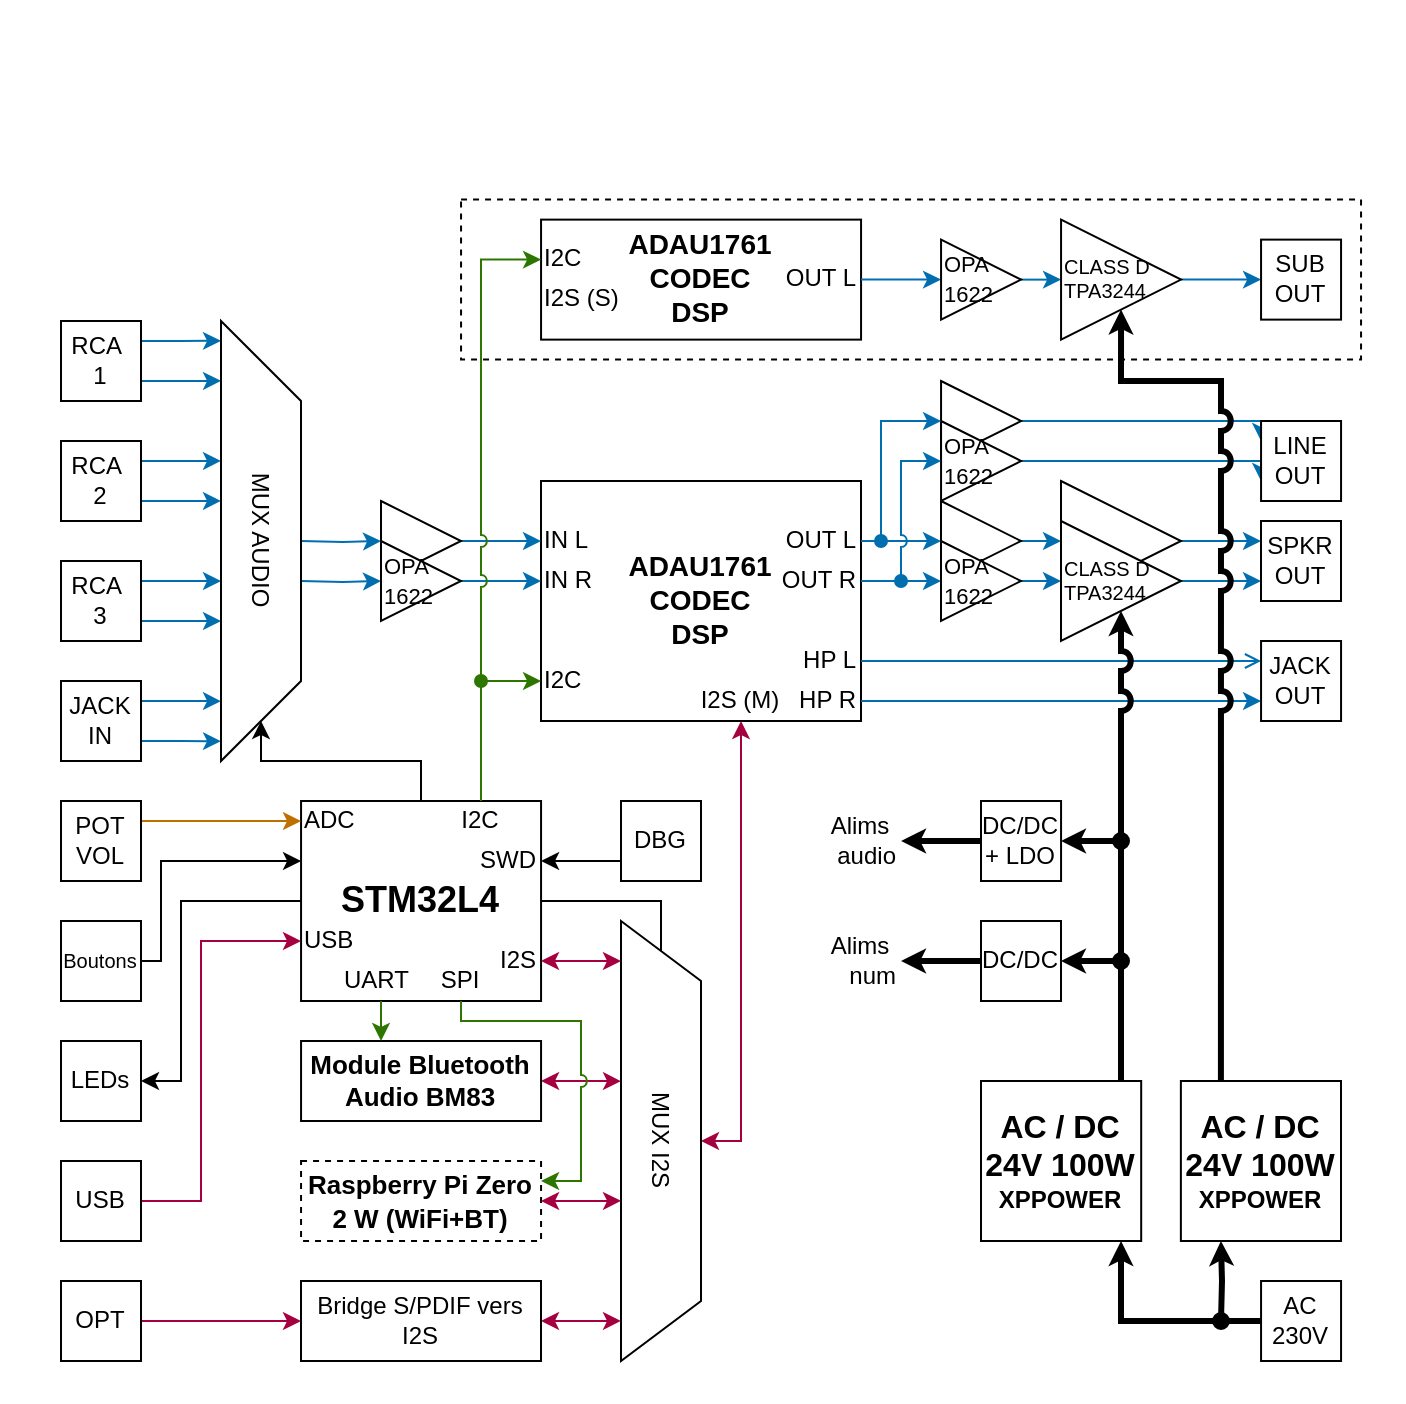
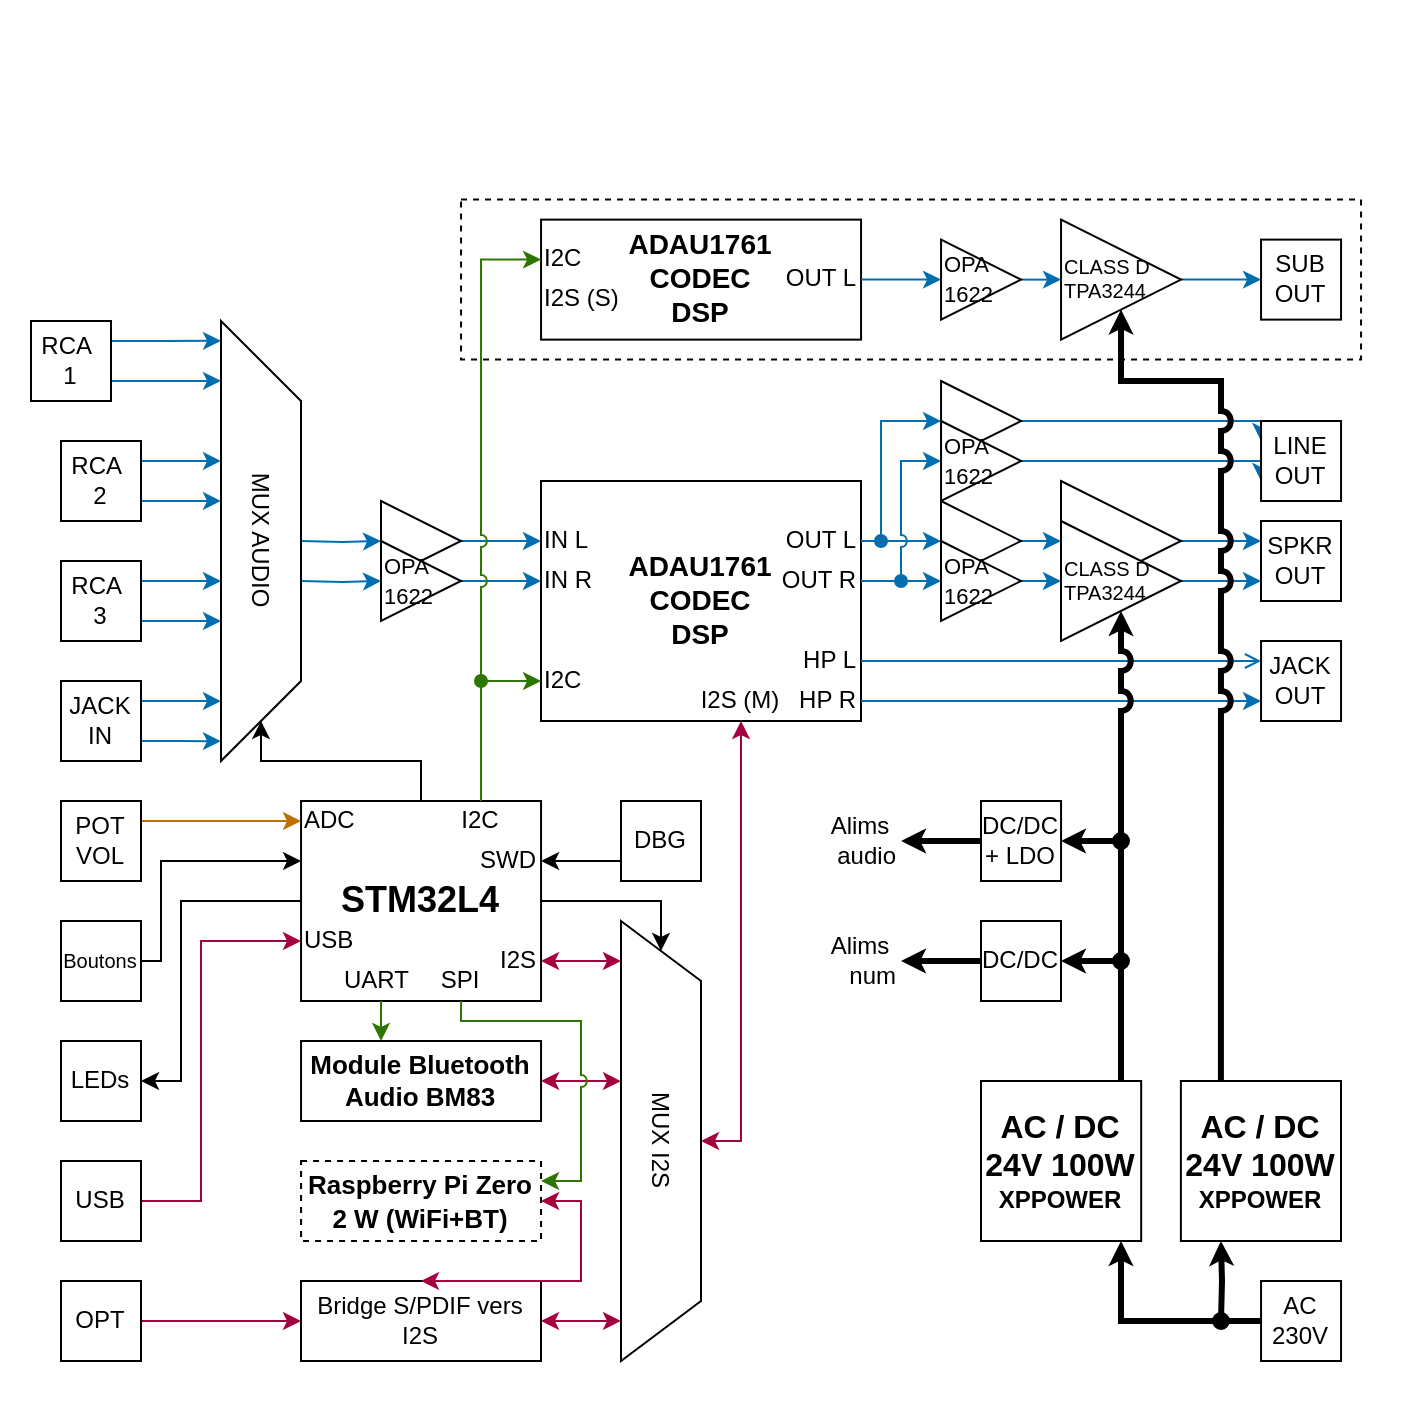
node "RCA 1": moved (101, 361) -> (71, 361)
edge "STM32L4" -- "MUX I2S": arrowhead none -> classic
edge "MUX I2S" -- "Raspberry Pi Zero 2 W (WiFi+BT)": now "Bridge S/PDIF vers I2S" -- "Raspberry Pi Zero 2 W (WiFi+BT)"
